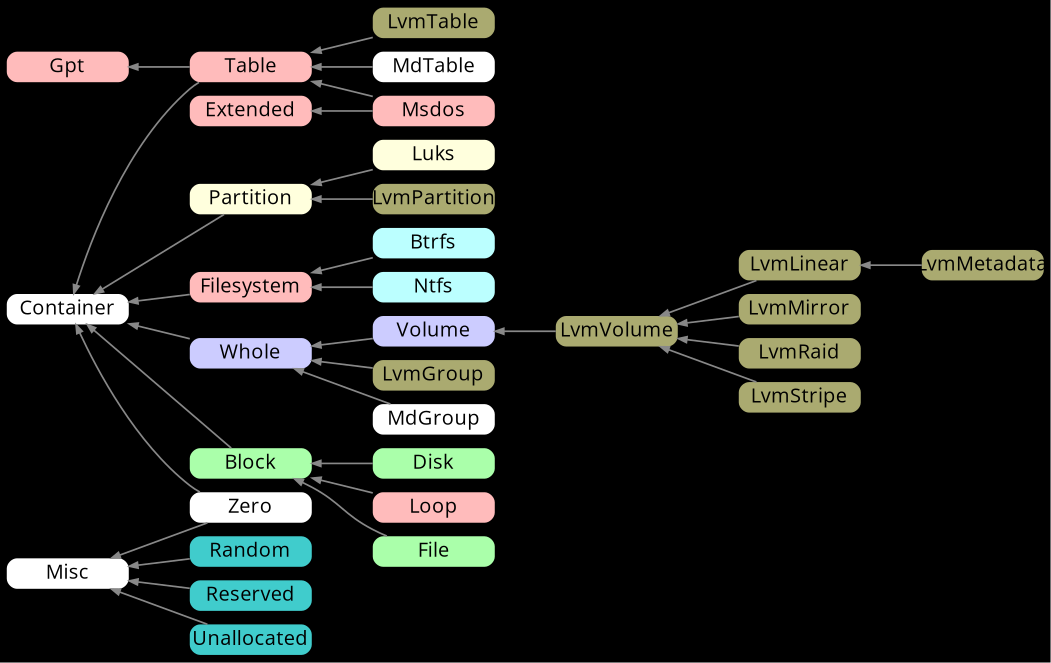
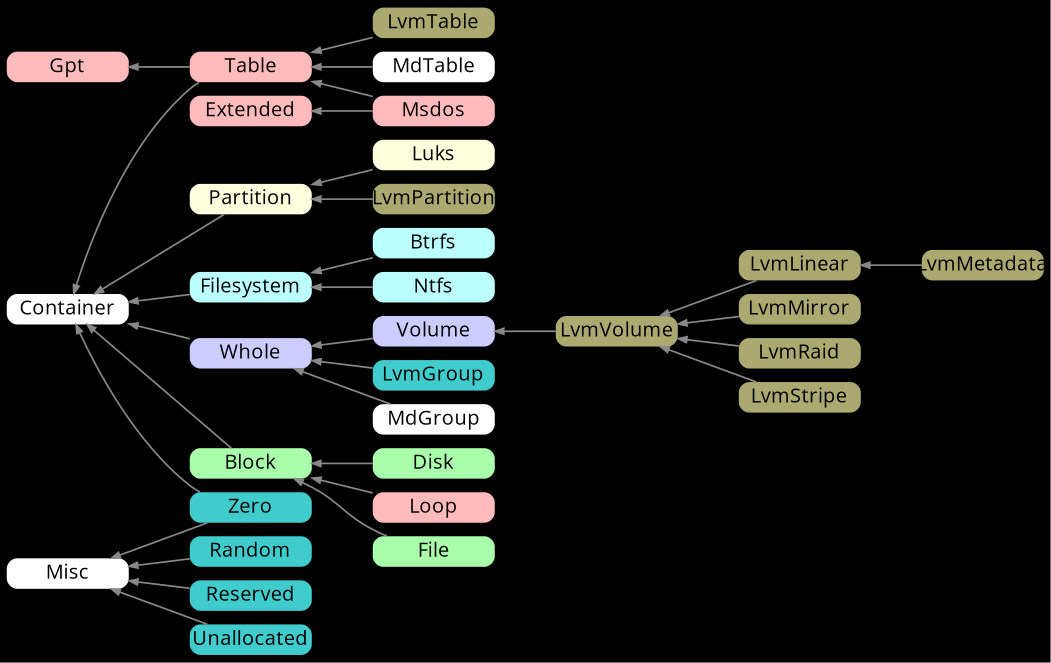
node "Filesystem": fillcolor #ffbbbb -> #bbffff
node "LvmGroup": fillcolor #aaaa70 -> #40cccc
node "Zero": fillcolor white -> #40cccc
